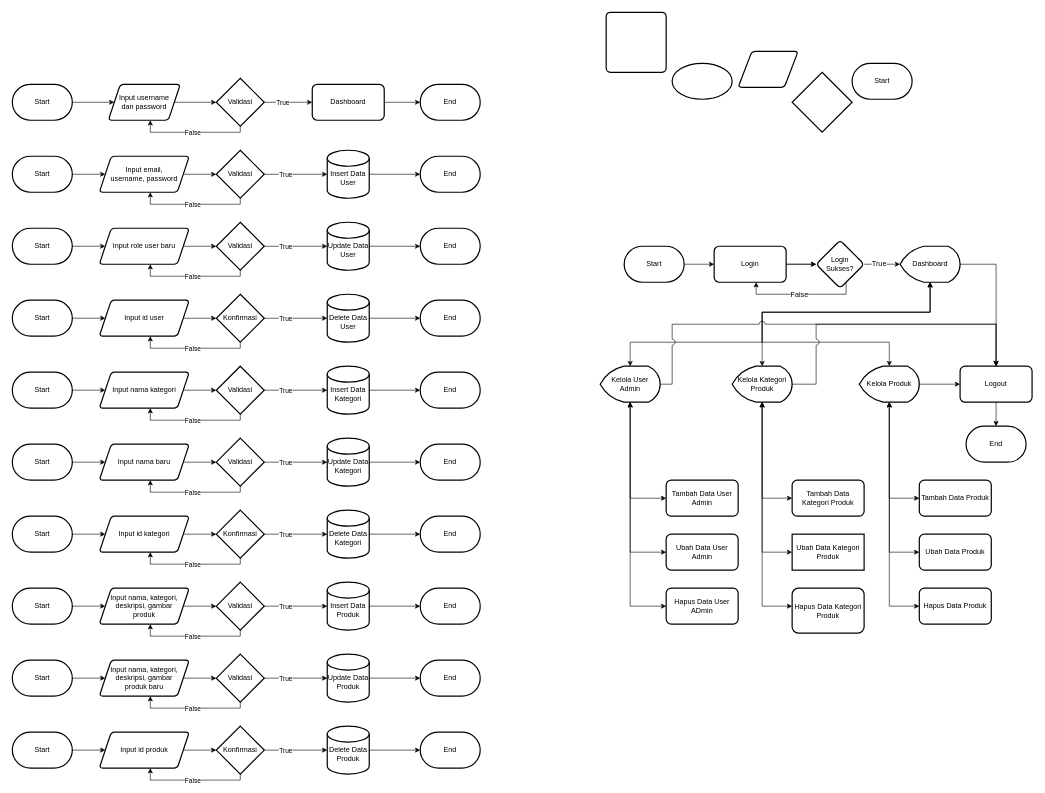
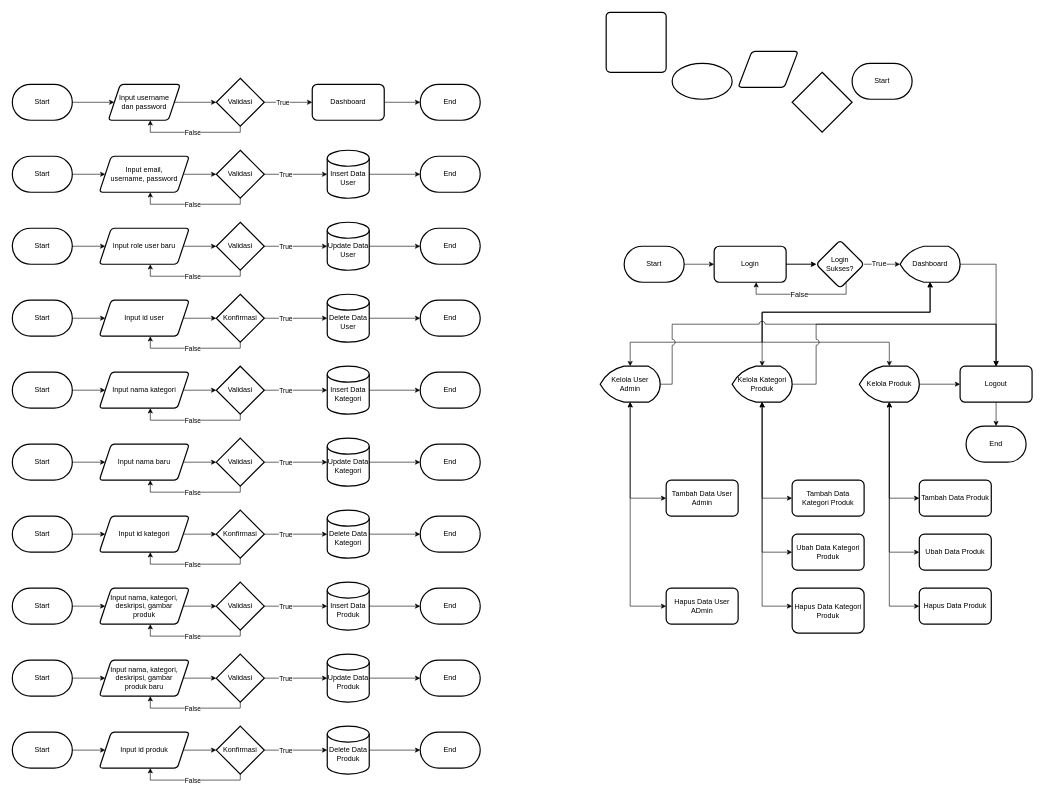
edge "Kelola User Admin" -- "Ubah Data User Admin": removed
node "Ubah Data User Admin": removed
node "Ubah Data Kategori Produk": shape rectangle -> rounded rectangle
